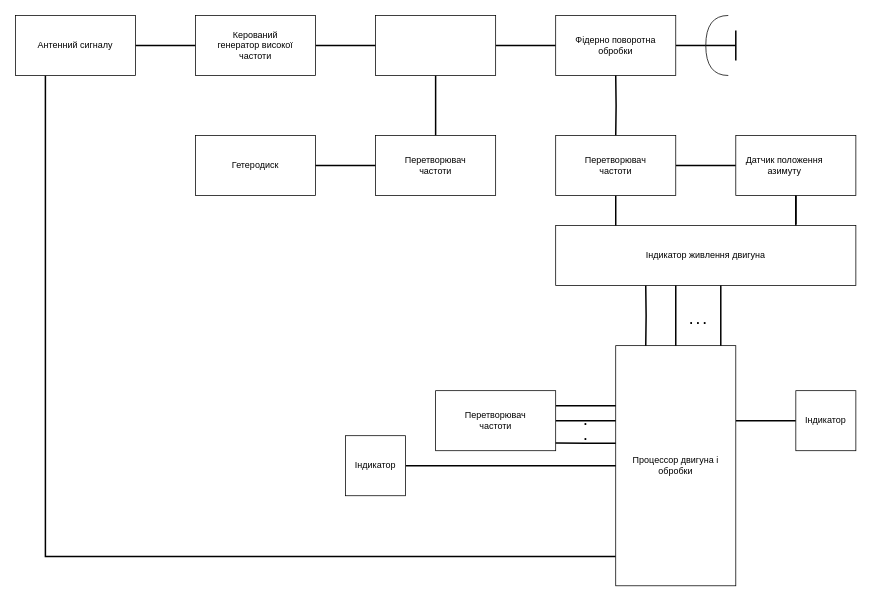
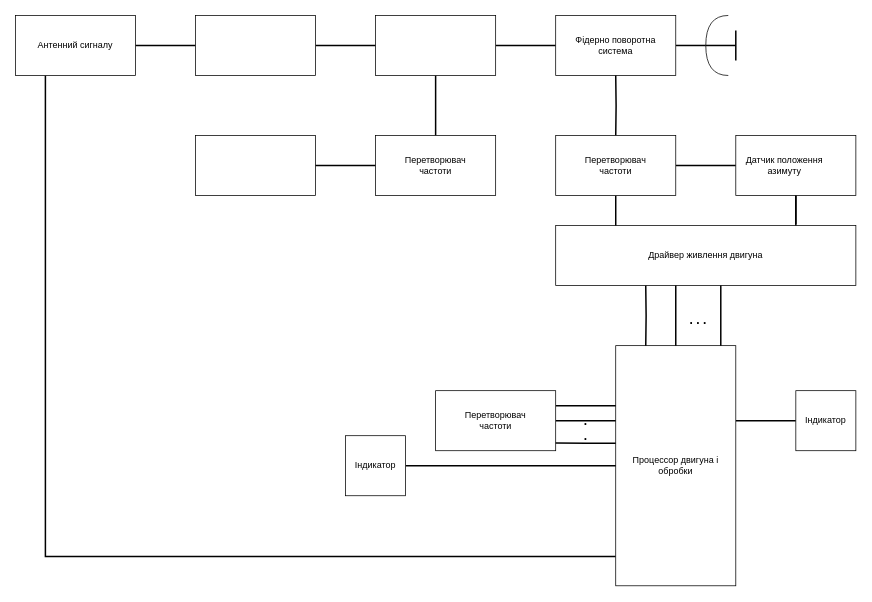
node "Керований генератор високої частоти": removed
node "Фідерно поворотна обробки": label "Фідерно поворотна обробки" -> "Фідерно поворотна система"
node "Гетеродиск": removed
node "Індикатор живлення двигуна": label "Індикатор живлення двигуна" -> "Драйвер живлення двигуна"
